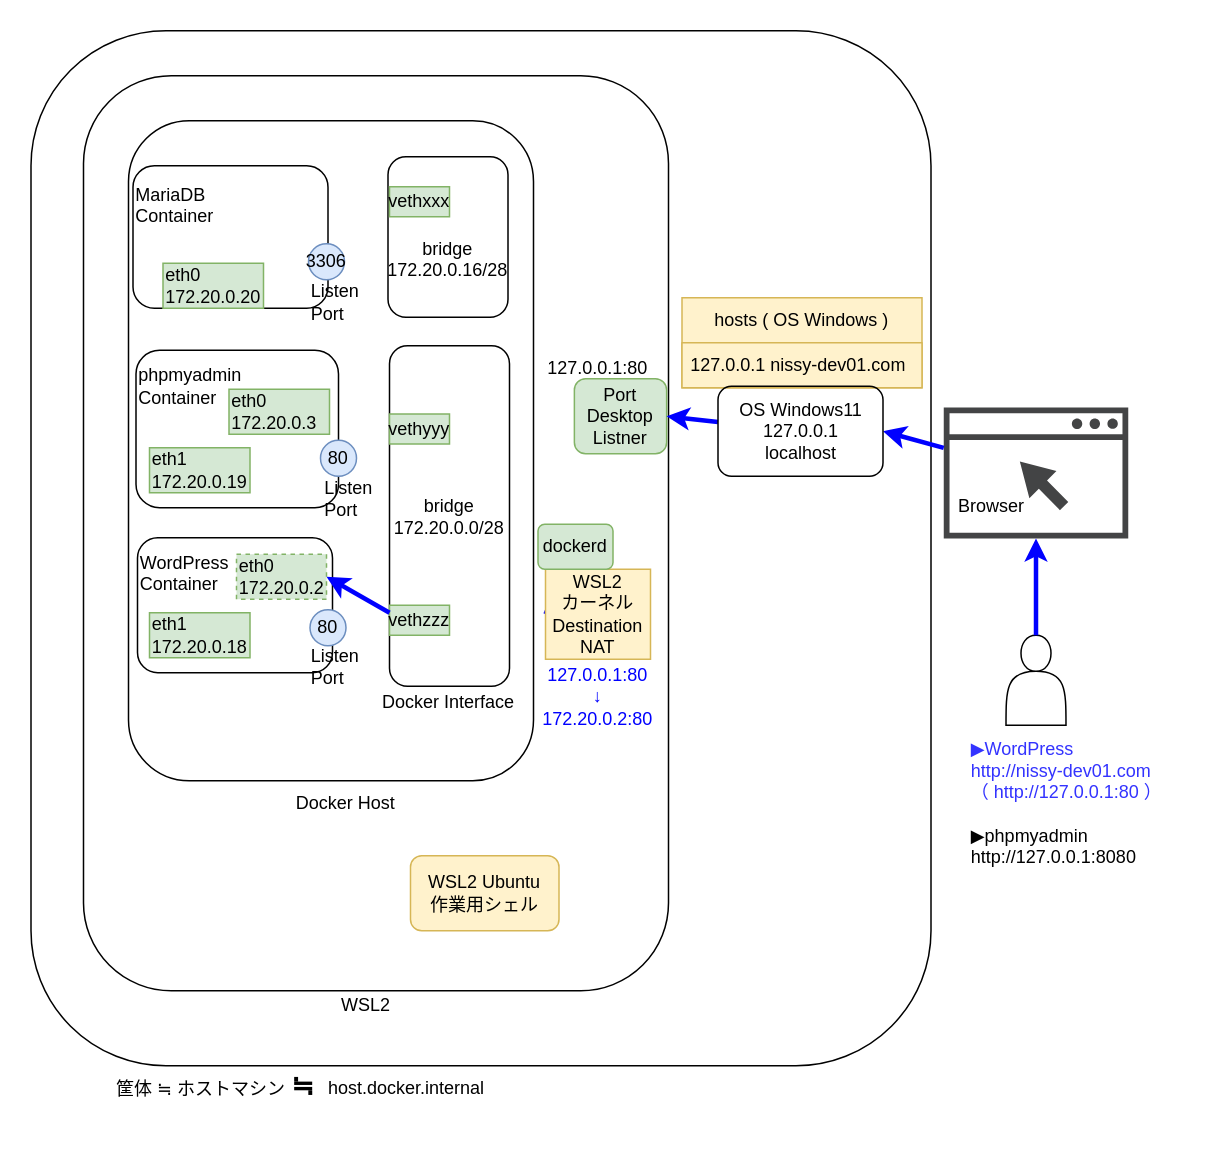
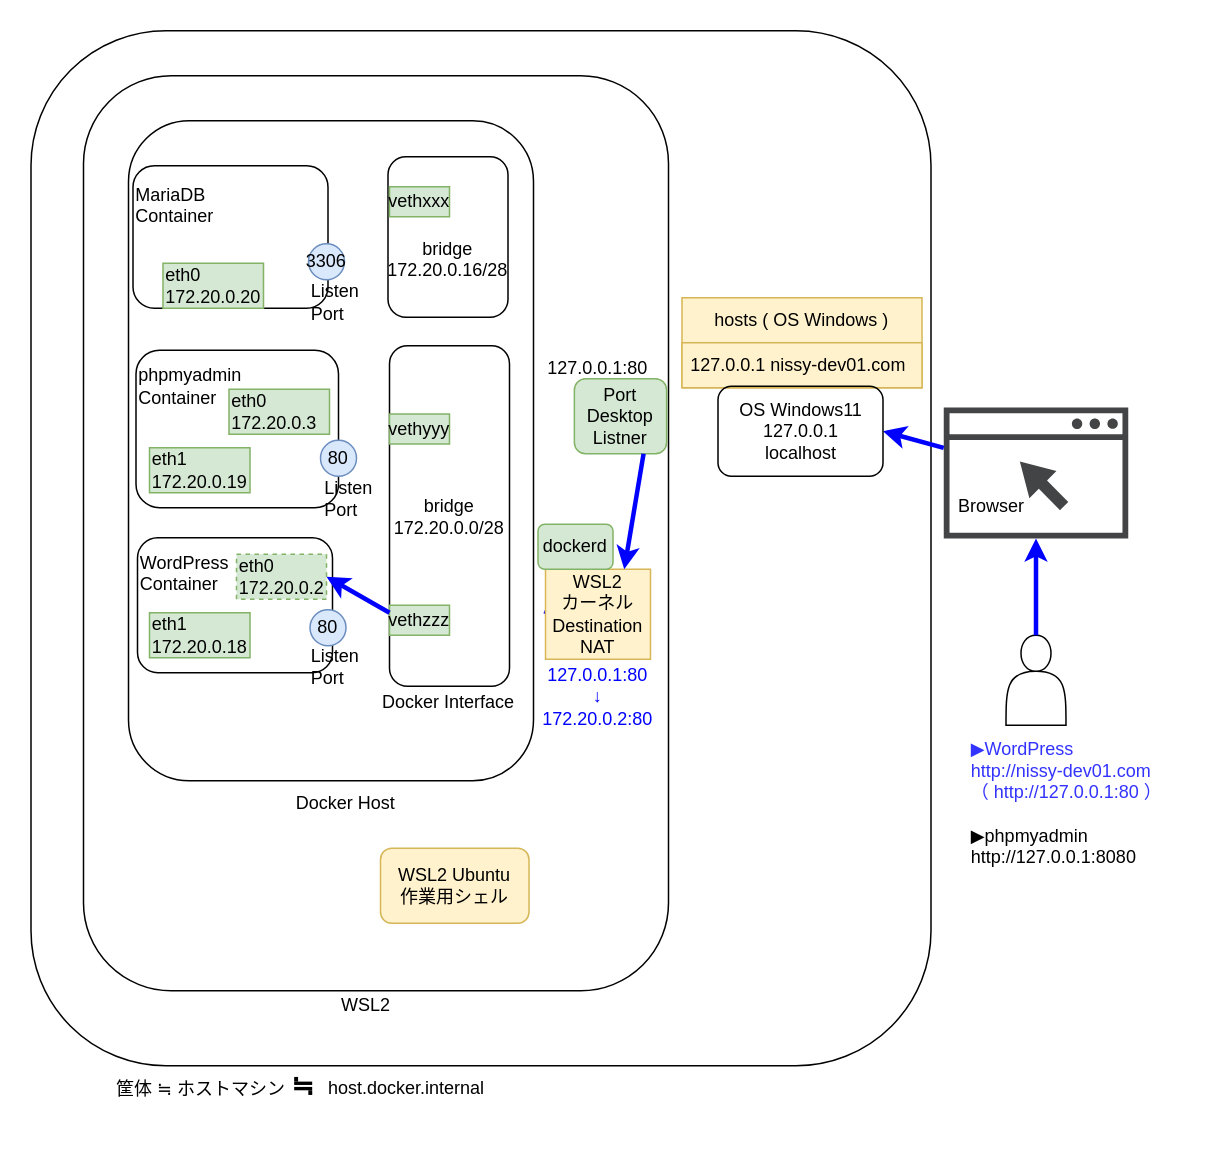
edge "OS Windows11 127.0.0.1 localhost" -> "Port Desktop Listner": removed
edge "Port Desktop Listner" -> "WSL2 カーネル Destination NAT": added
node "WSL2 Ubuntu 作業用シェル": moved (485, 893) -> (455, 886)
